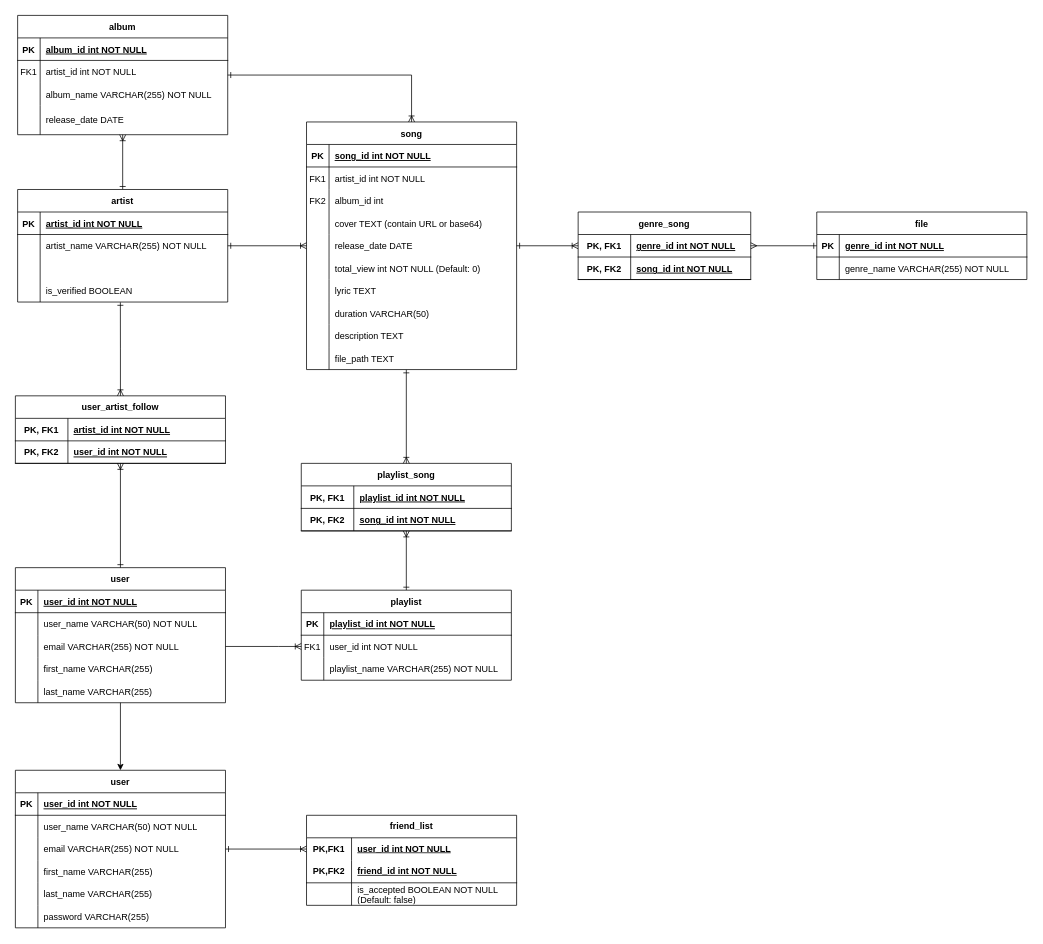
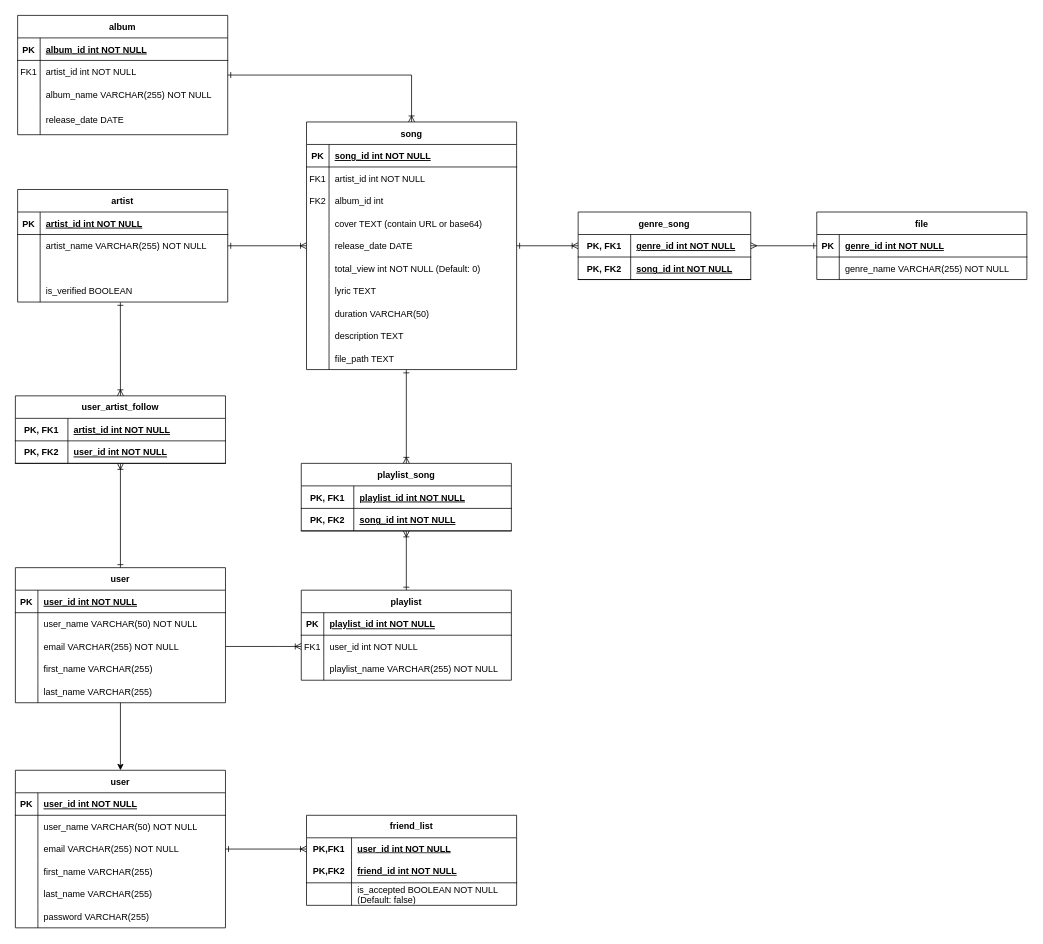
edge "album" -- "artist": removed
